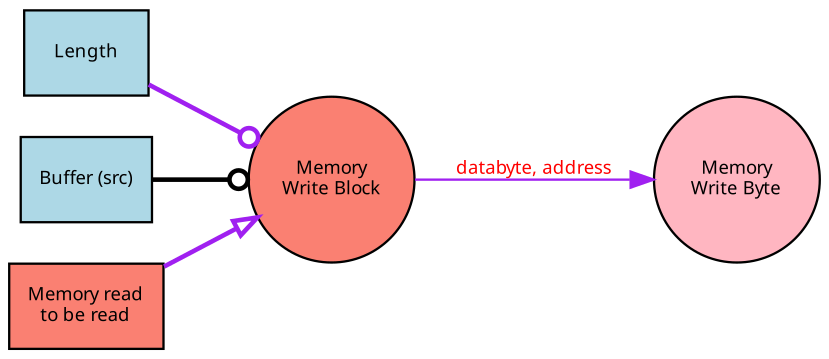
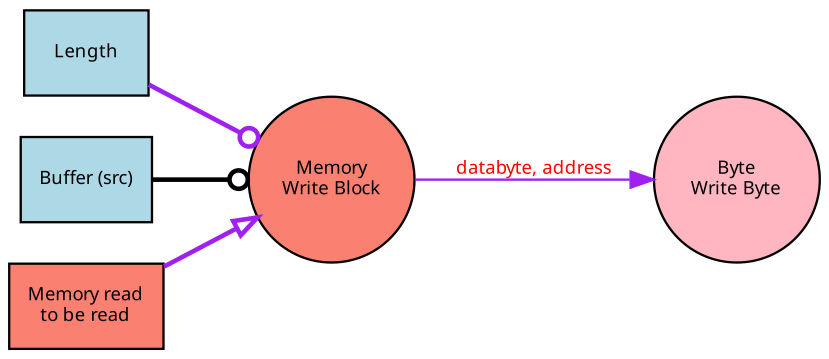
node "Memory Write Byte": label "Memory Write Byte" -> "Byte Write Byte"
